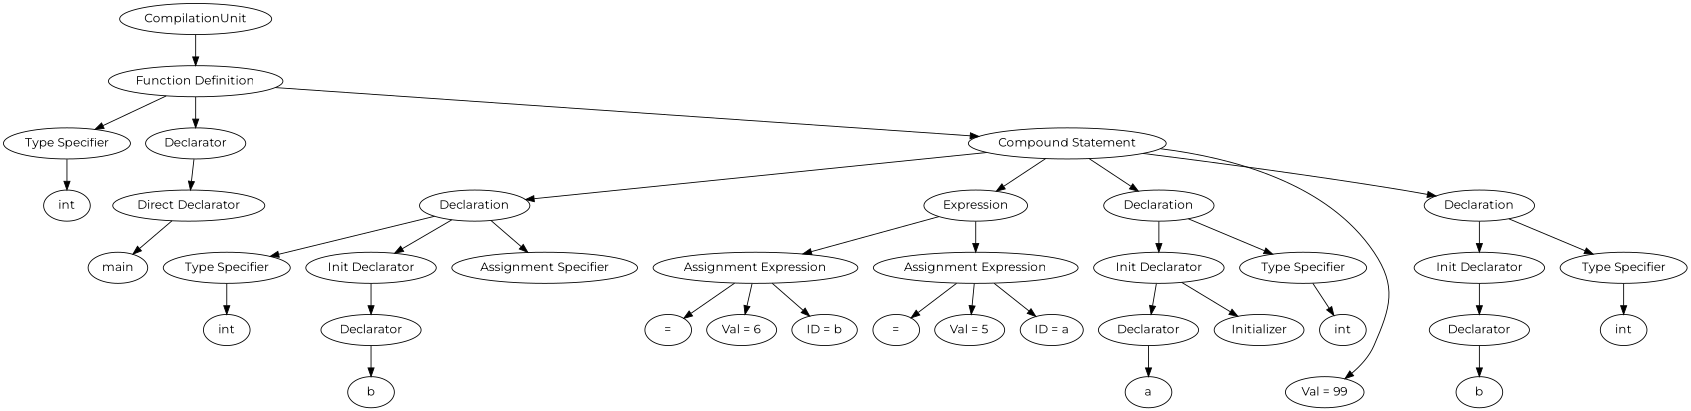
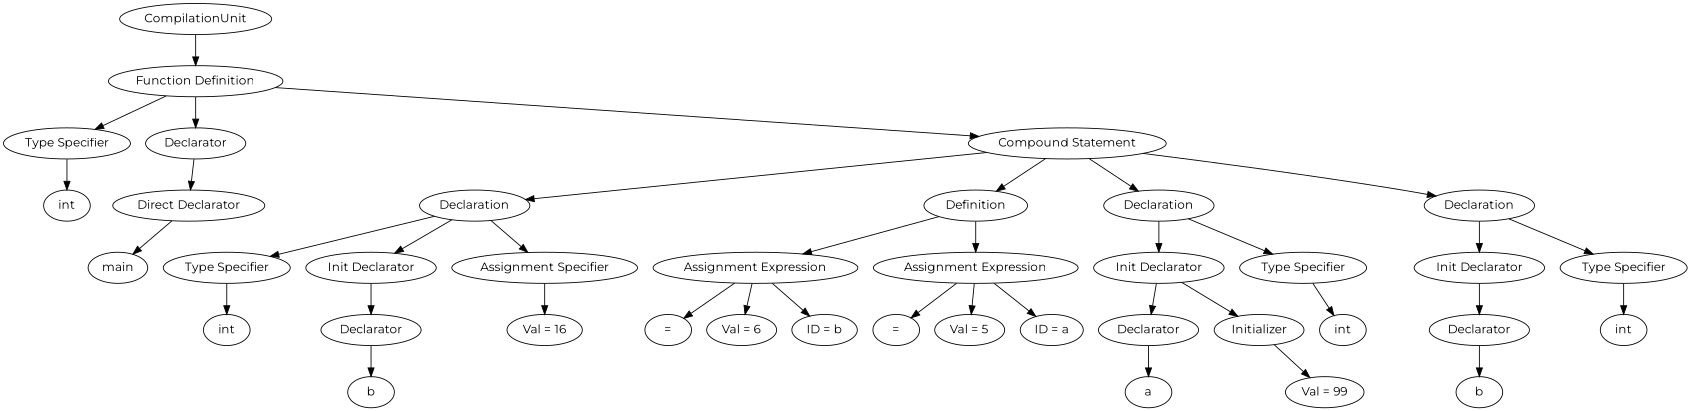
node "Expression": label "Expression" -> "Definition"
edge "Compound Statement" -> "Val = 99": now "Initializer" -> "Val = 99"
node "Val = 16": added
